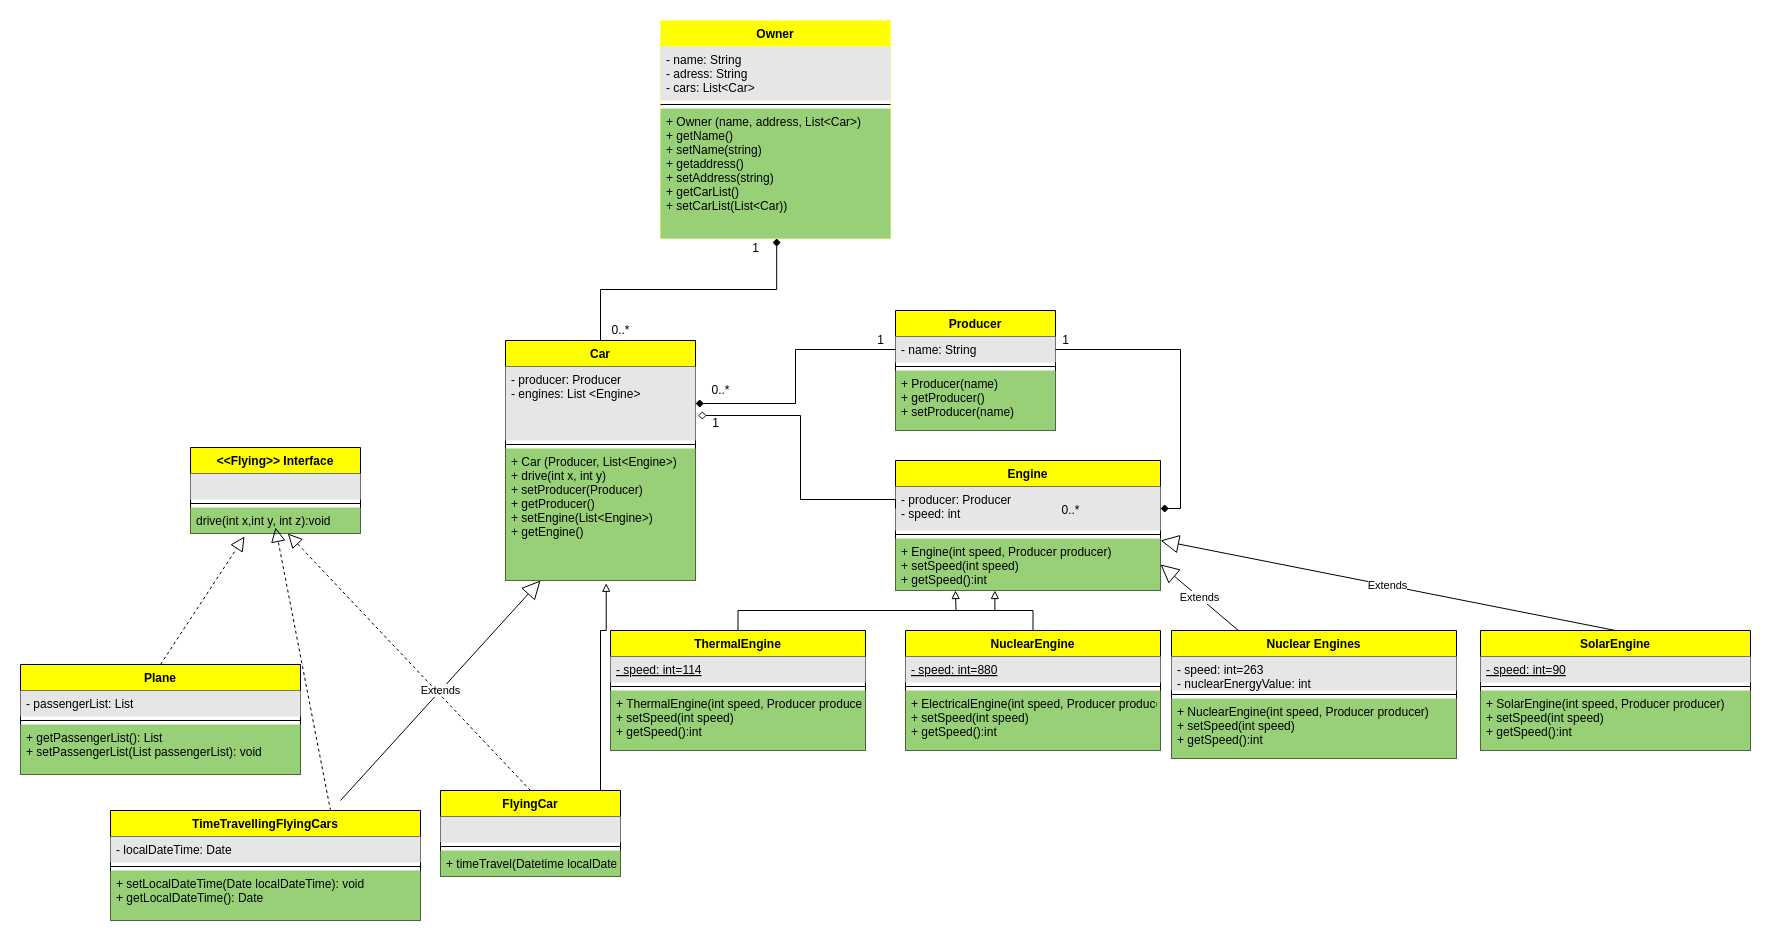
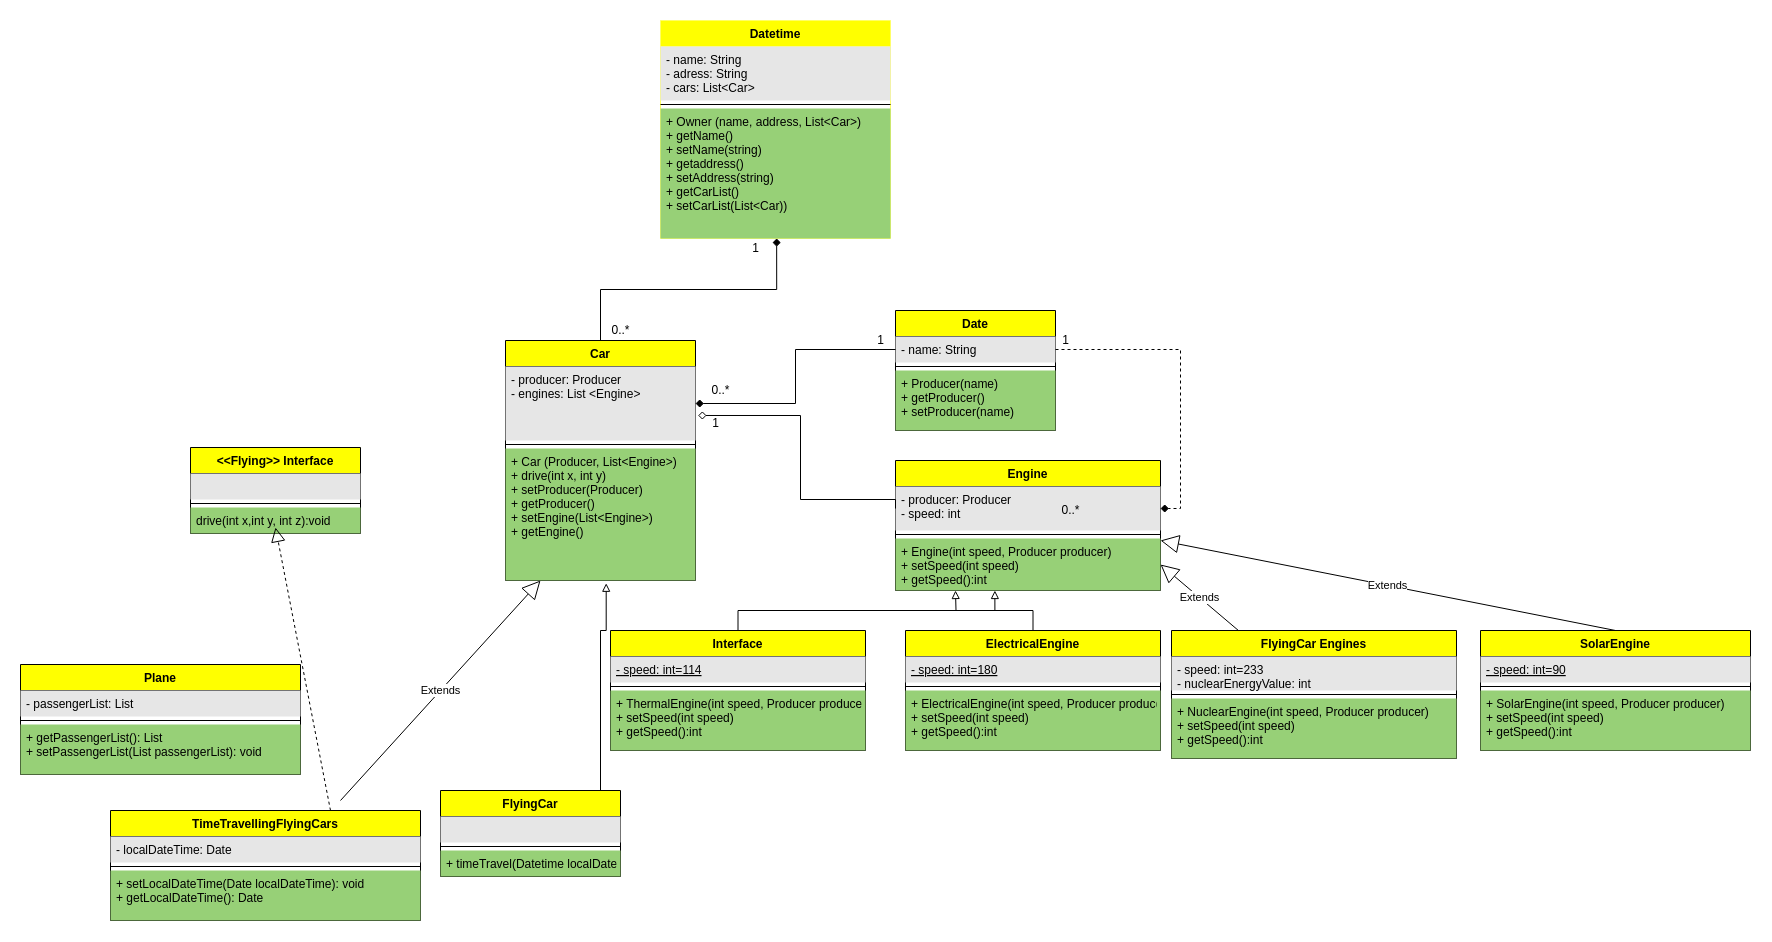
node "Owner": label "Owner" -> "Datetime"
node "Producer": label "Producer" -> "Date"
edge "- name: String" -> "- producer: Producer - speed: int": style solid -> dashed
edge "Plane" -> "drive(int x,int y, int z):void": removed
edge "FlyingCar" -> "drive(int x,int y, int z):void": removed
node "ThermalEngine": label "ThermalEngine" -> "Interface"
node "NuclearEngine": label "NuclearEngine" -> "ElectricalEngine"
node "Nuclear Engines": label "Nuclear Engines" -> "FlyingCar Engines"
node "- speed: int=880": label "- speed: int=880" -> "- speed: int=180"
node "- speed: int=263 - nuclearEnergyValue: int": label "- speed: int=263 - nuclearEnergyValue: int" -> "- speed: int=233 - nuclearEnergyValue: int"
